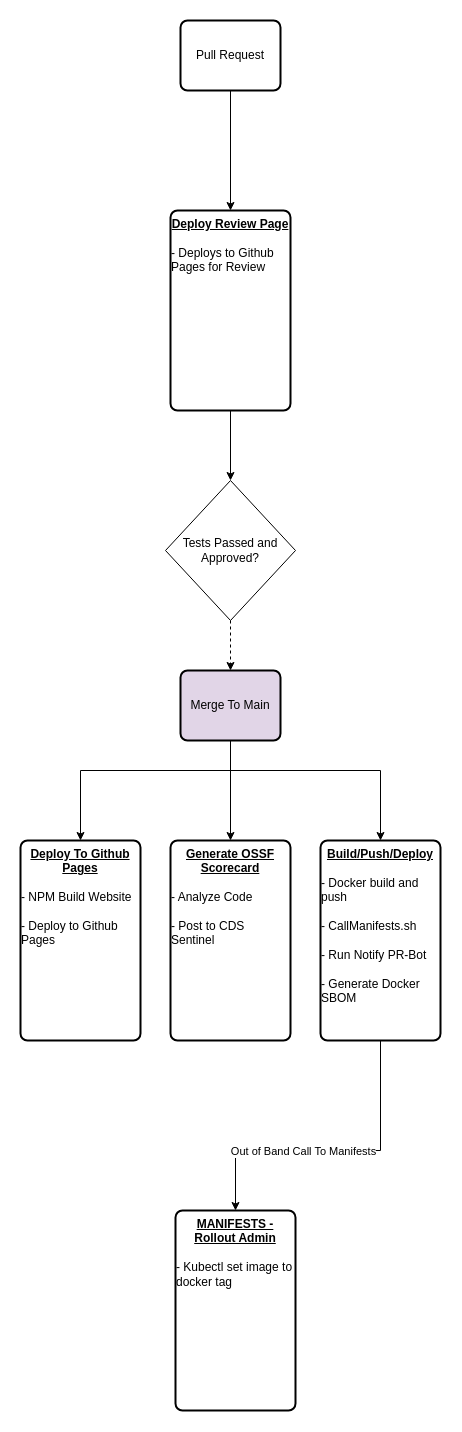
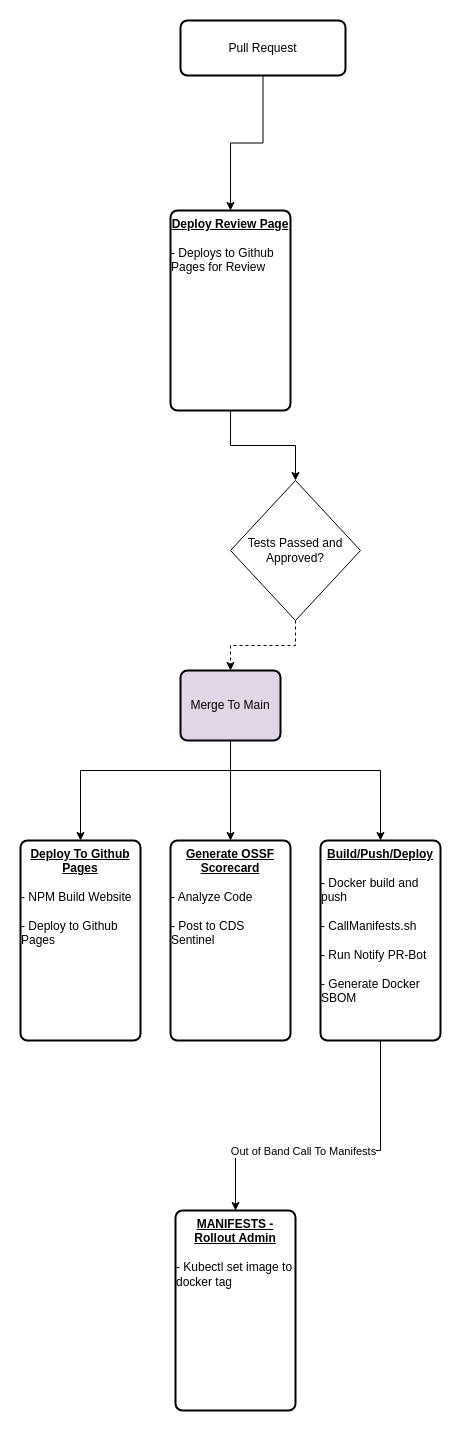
node "Pull Request": size 100x70 -> 165x55
node "Tests Passed and Approved?": moved (231, 551) -> (296, 551)
